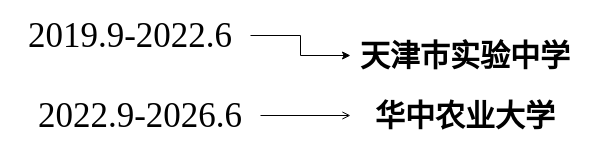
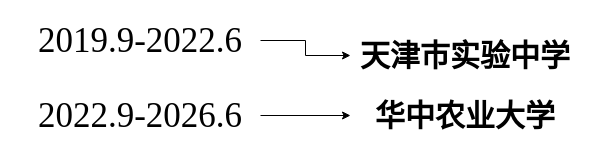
node "2019.9-2022.6": moved (131, 36) -> (141, 41)
edge "2022.9-2026.6" -> "华中农业大学": arrowhead open -> classic
